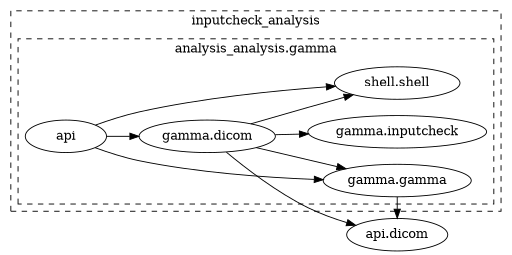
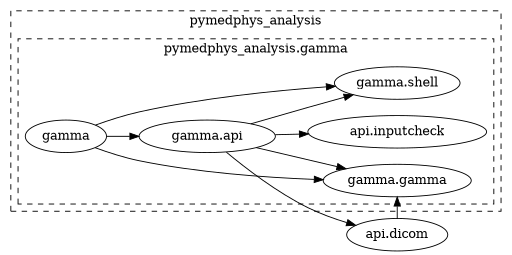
cluster "inputcheck_analysis": label "inputcheck_analysis" -> "pymedphys_analysis"
cluster "analysis_analysis.gamma": label "analysis_analysis.gamma" -> "pymedphys_analysis.gamma"
node "shell.shell": label "shell.shell" -> "gamma.shell"
node "gamma.inputcheck": label "gamma.inputcheck" -> "api.inputcheck"
node "api": label "api" -> "gamma"
node "gamma.dicom": label "gamma.dicom" -> "gamma.api"
edge "gamma.gamma" -> "api.dicom": reversed
